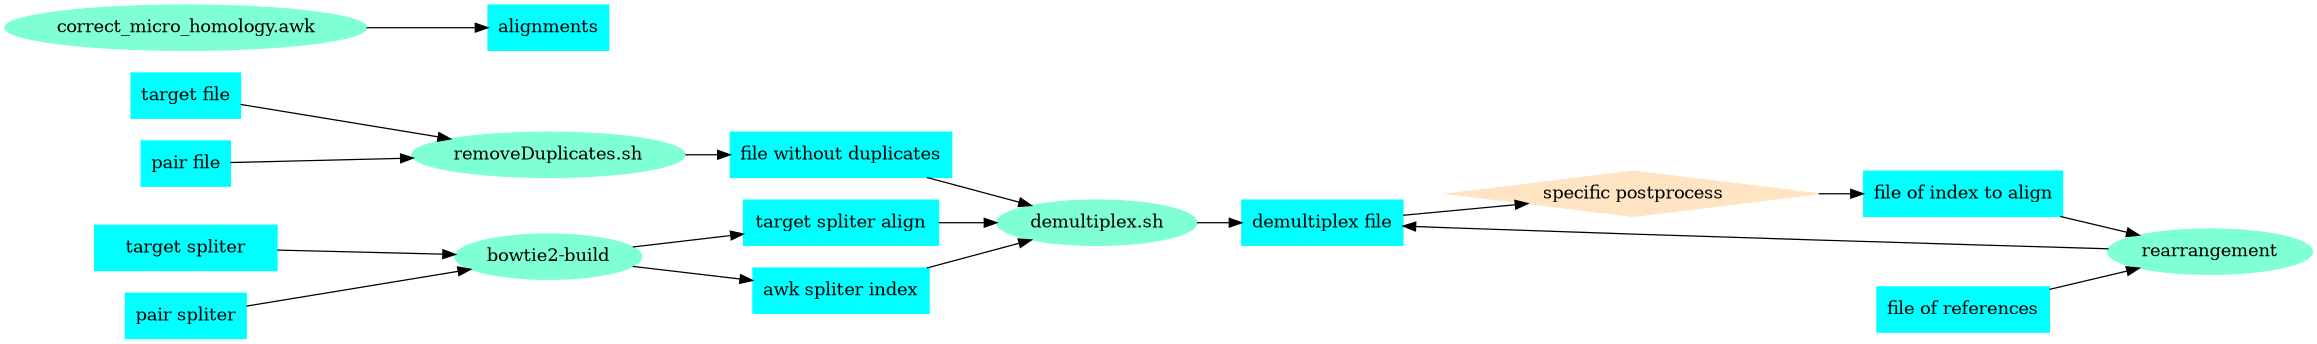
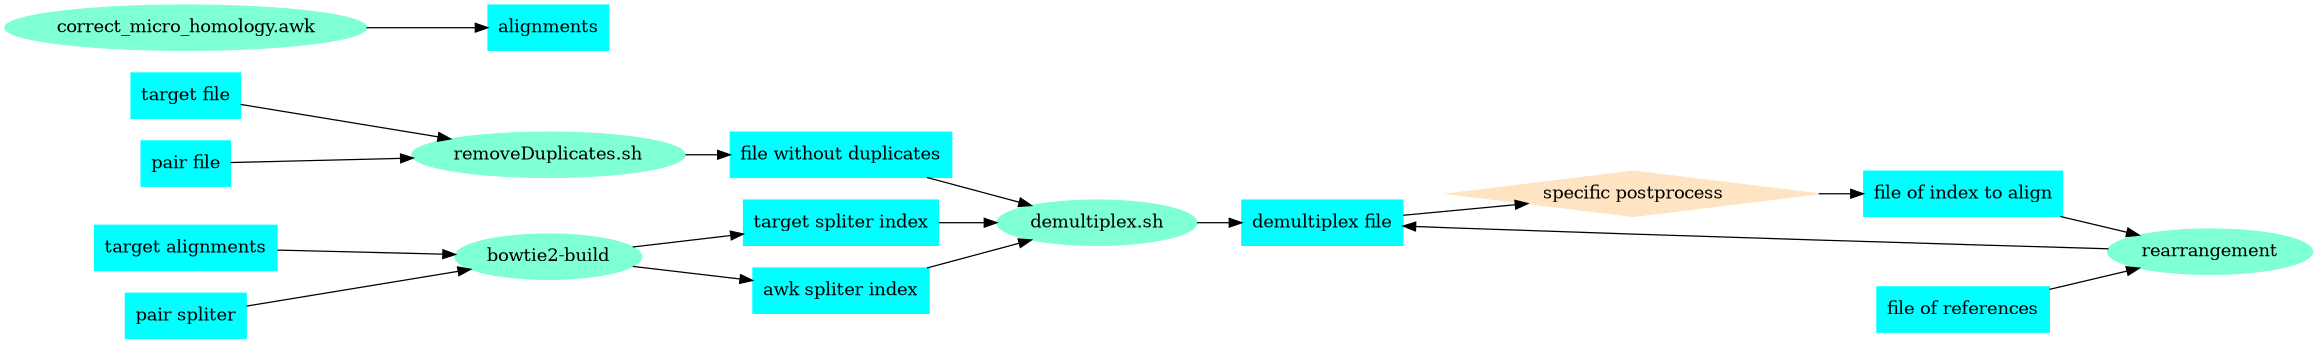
node "target spliter align": label "target spliter align" -> "target spliter index"
node "target spliter": label "target spliter" -> "target alignments"
